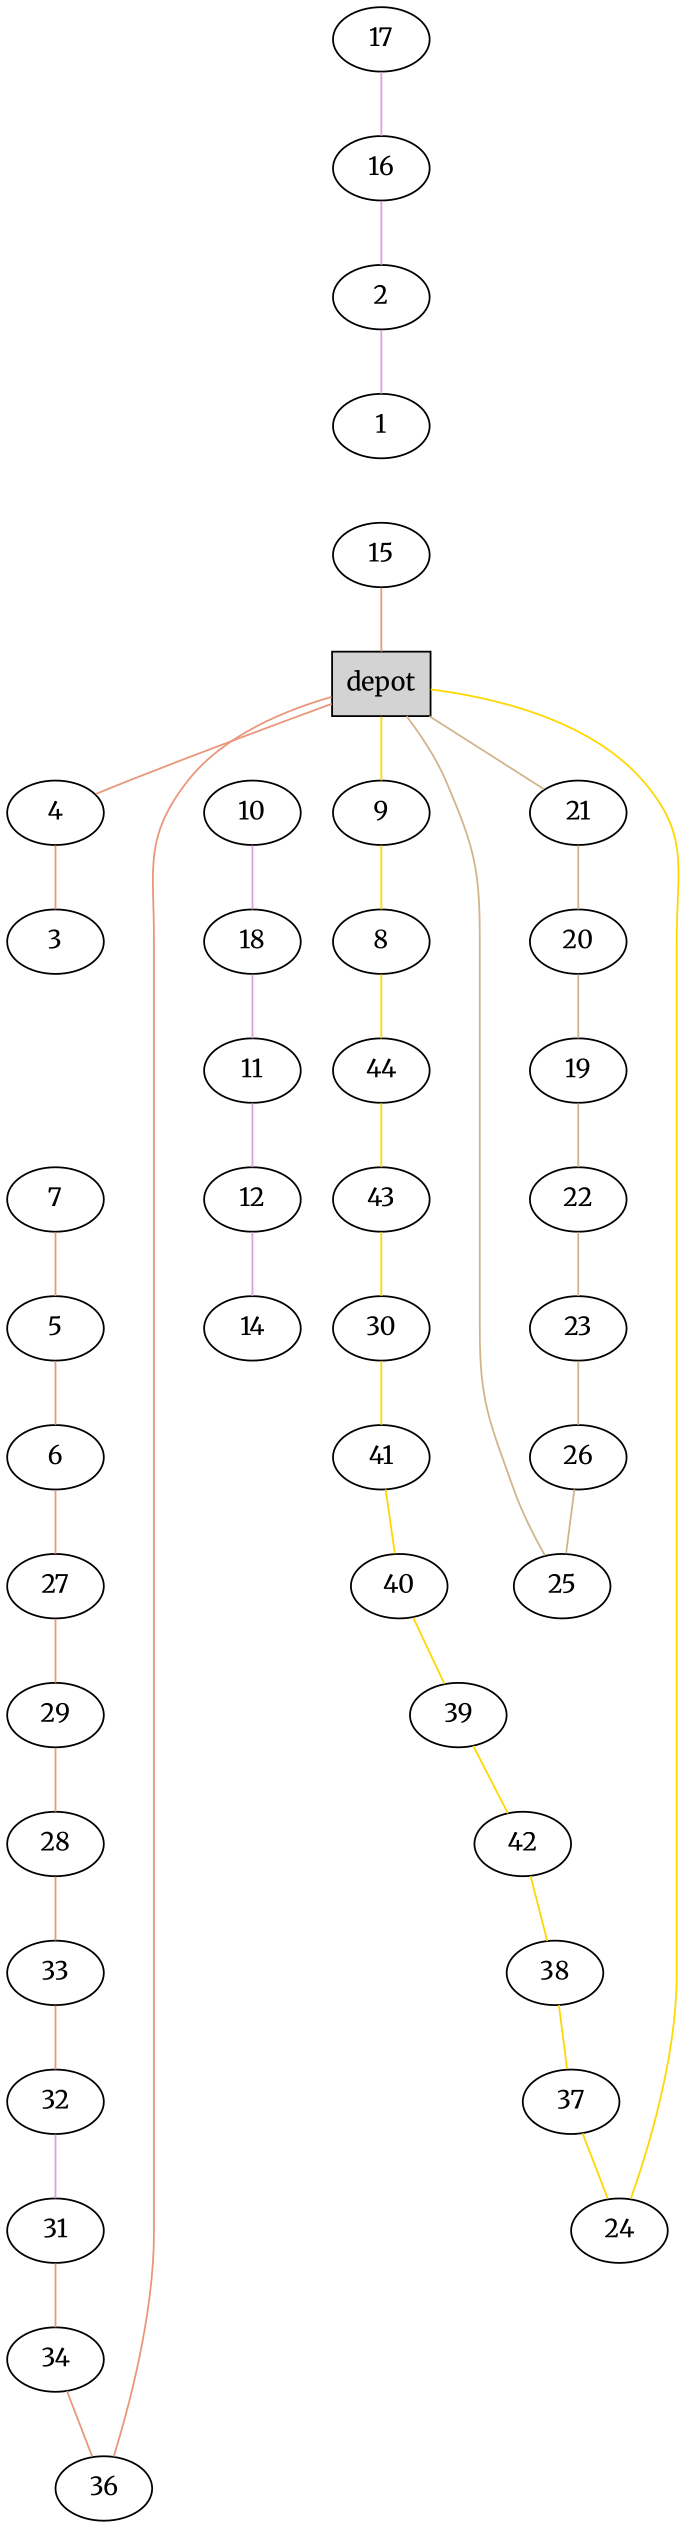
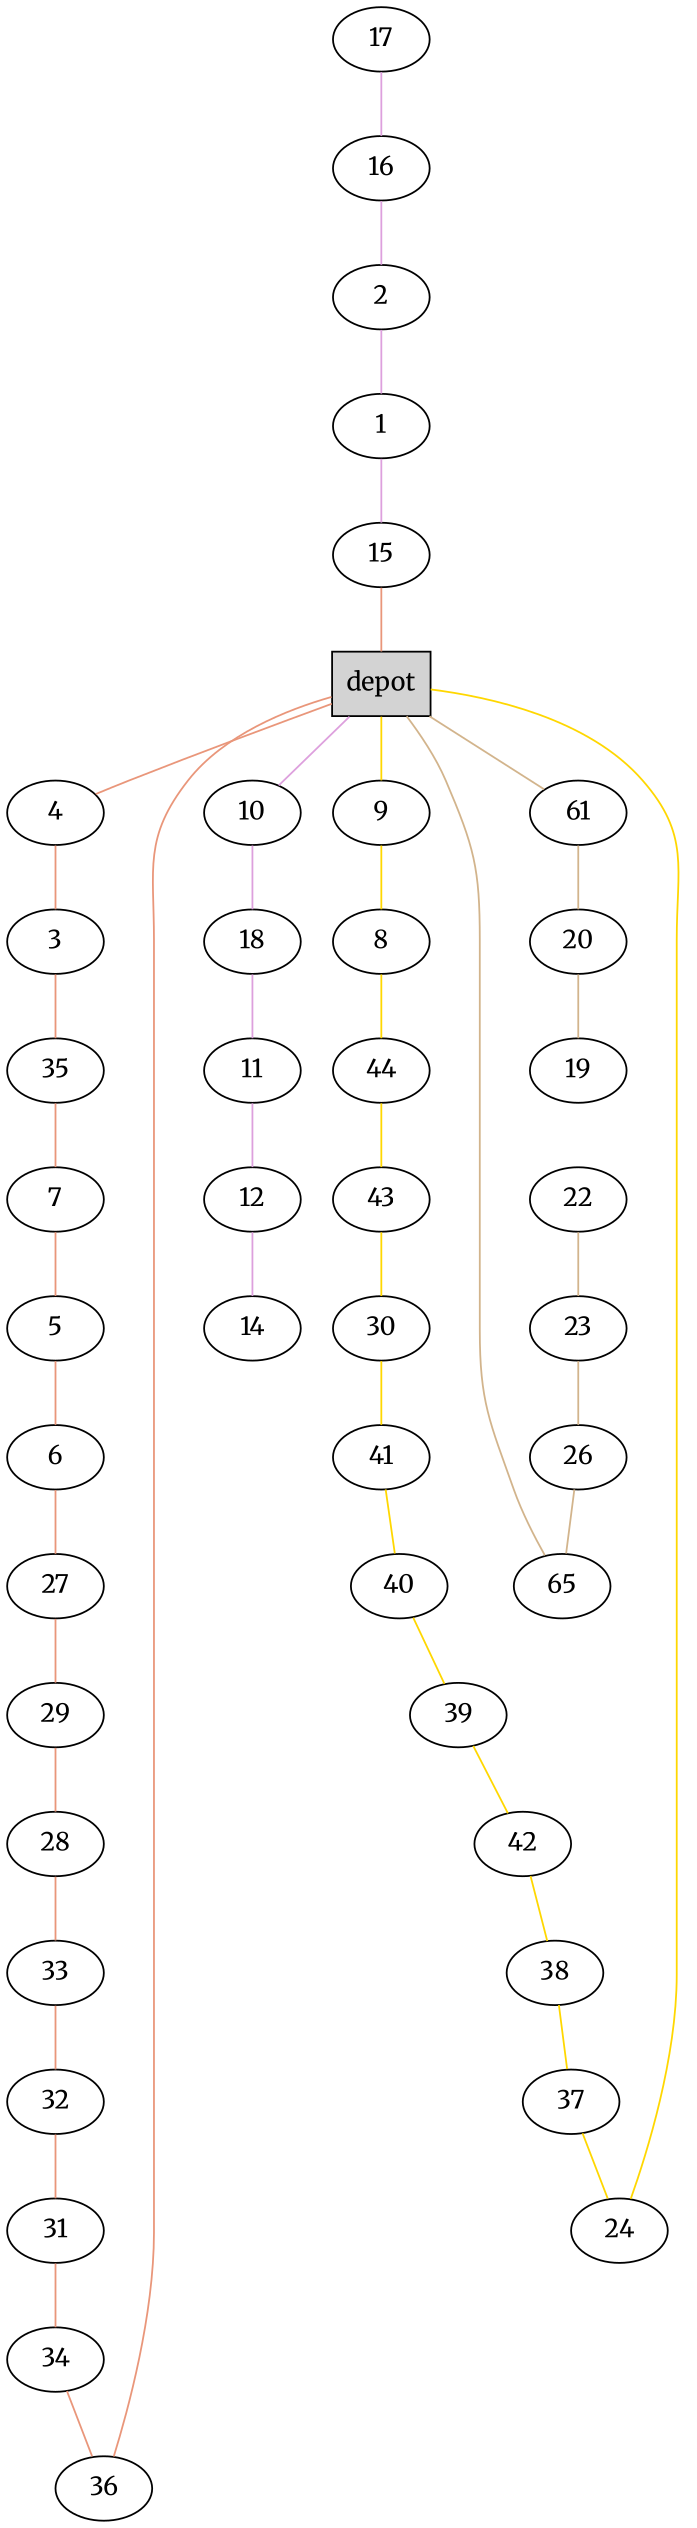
edge "1" -- "15": added
edge "depot" -- "10": added
node "21": label "21" -> "61"
node "35": added
edge "19" -- "22": removed
node "25": label "25" -> "65"
edge "32" -- "31": color plum -> darksalmon
